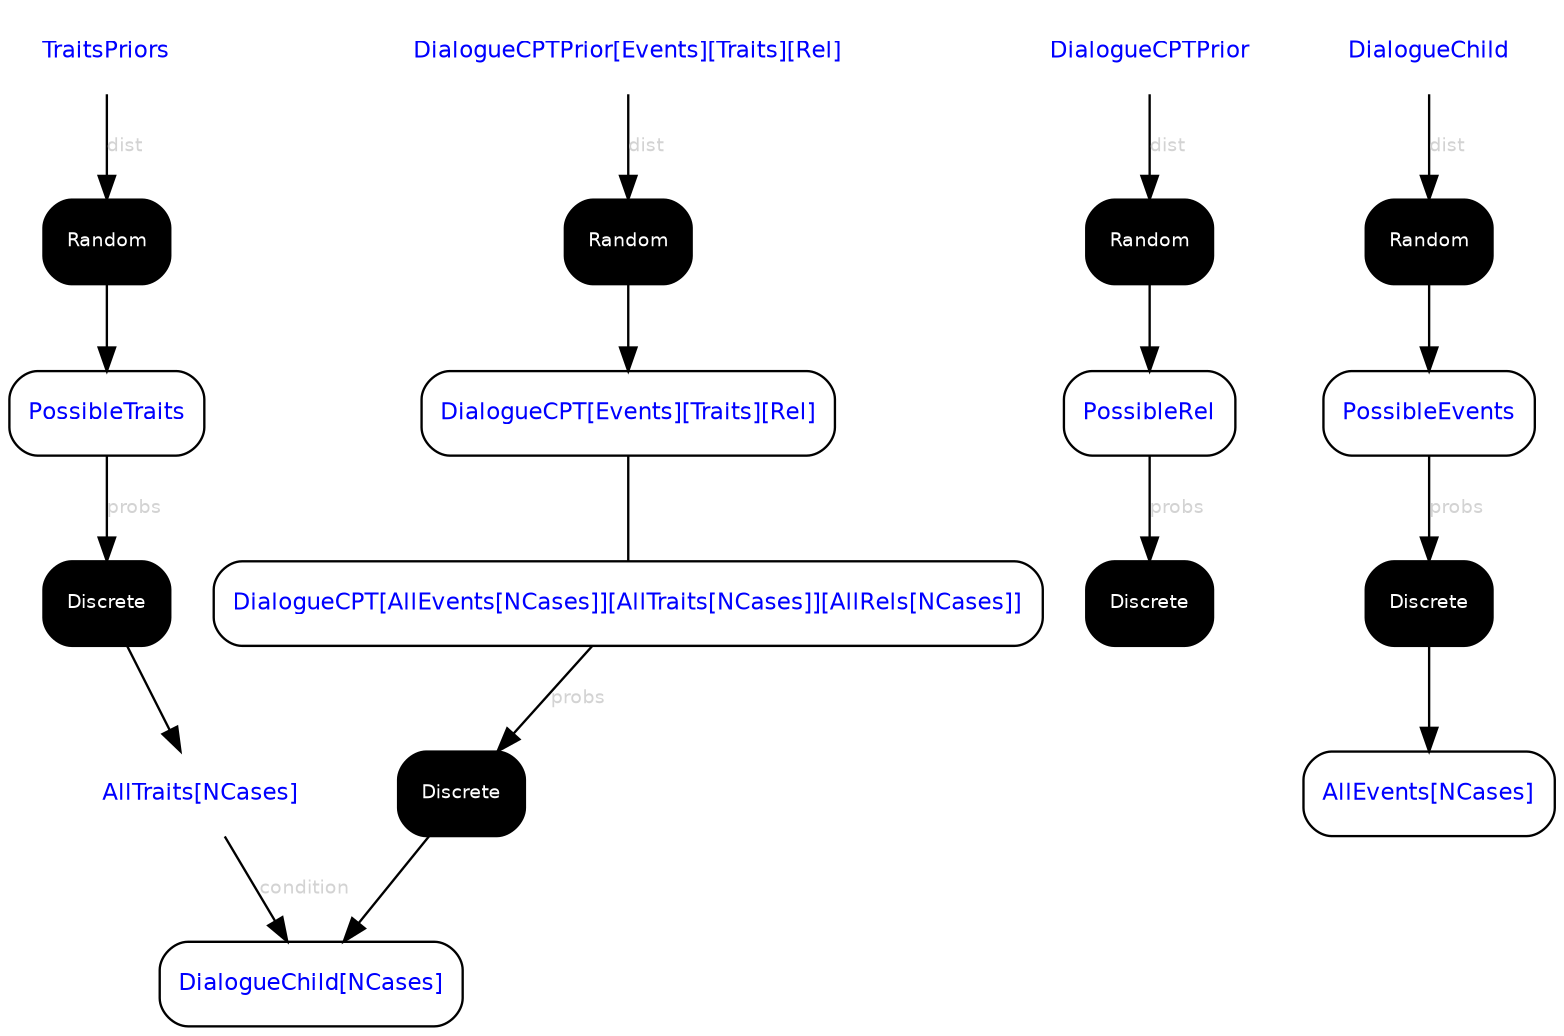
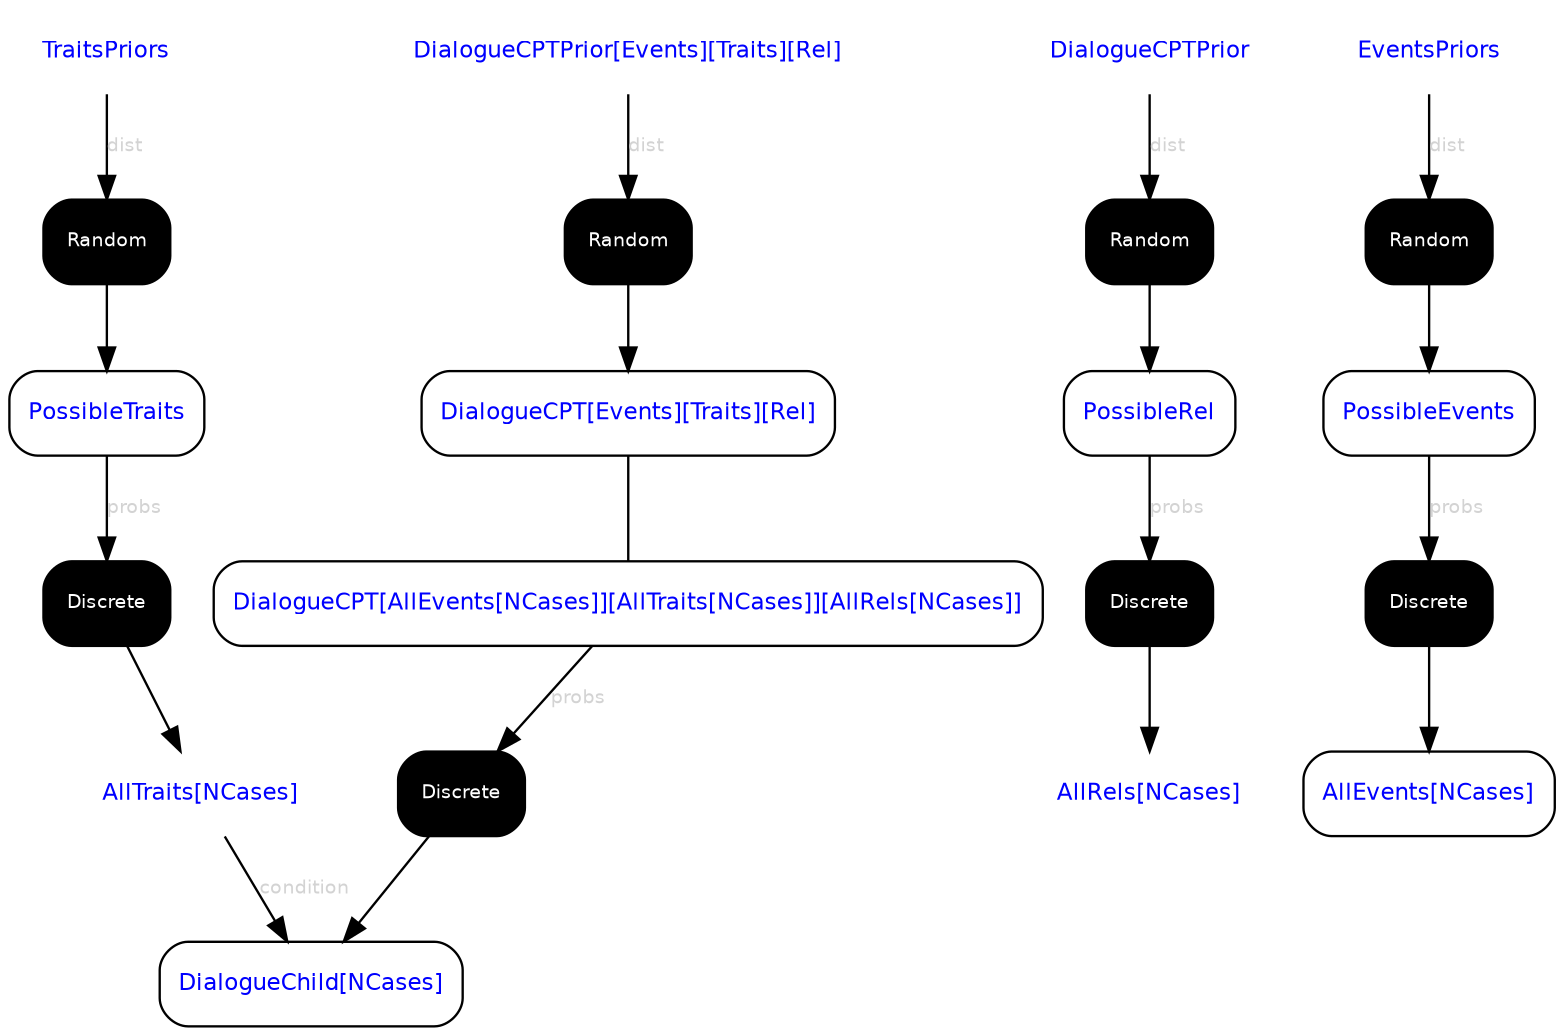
node "DialogueChild": label "DialogueChild" -> "EventsPriors"
node "AllRels[NCases]": added
